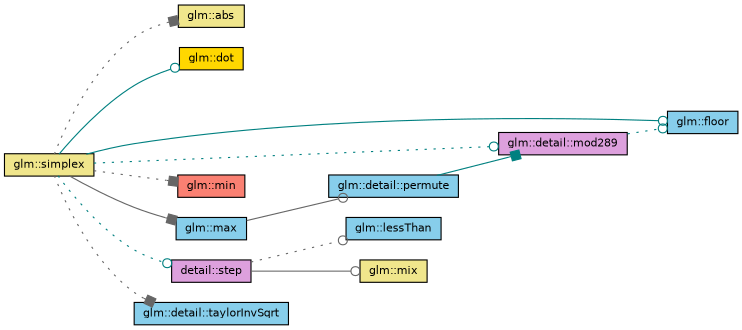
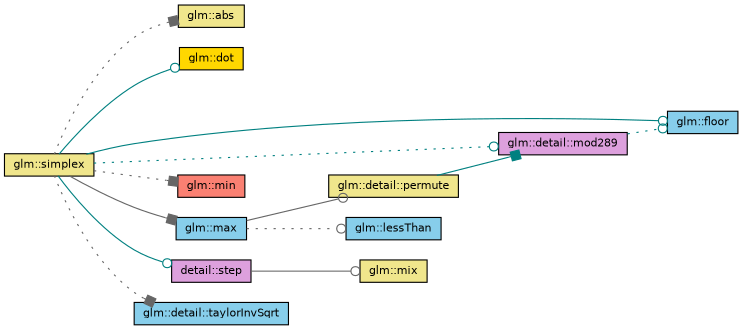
node "glm::detail::permute": fillcolor skyblue -> khaki
edge "glm::simplex" -> "detail::step": style dotted -> solid
edge "detail::step" -> "glm::lessThan": now "glm::max" -> "glm::lessThan"
